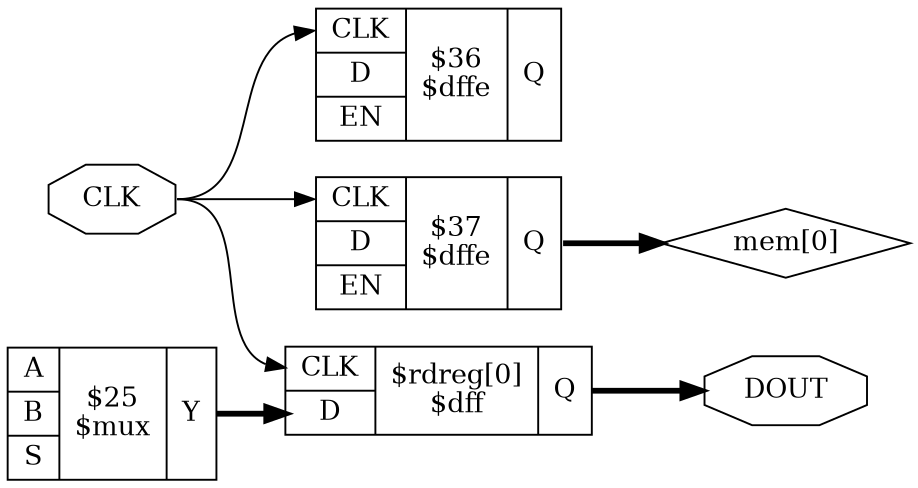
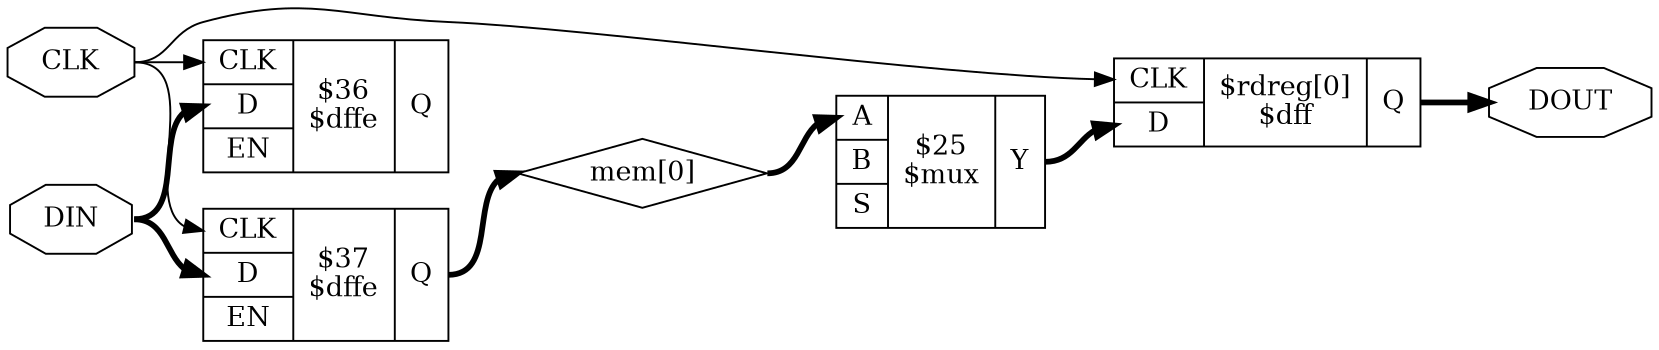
edge "mem[0]" -> "A": added
node "DIN": added
